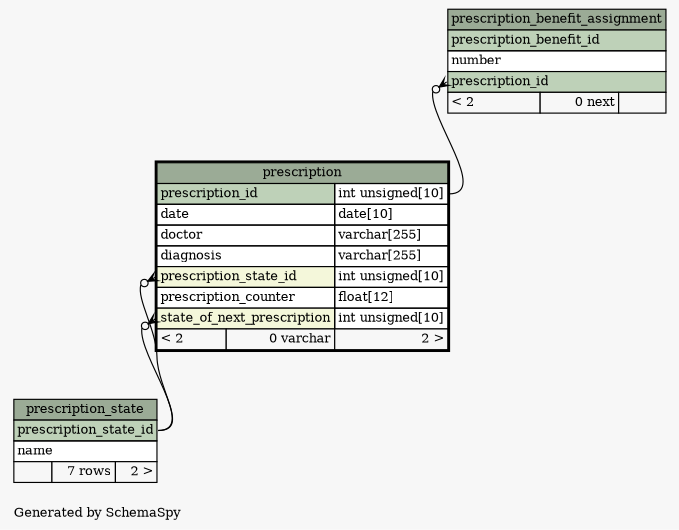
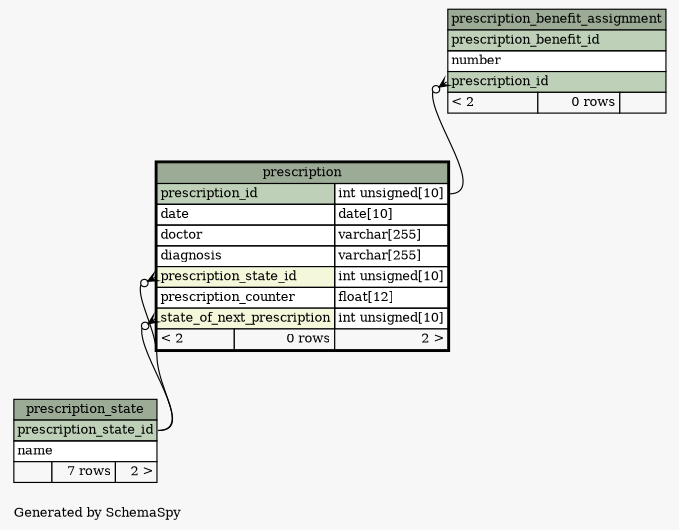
node "prescription_benefit_assignment": text "0 next" -> "0 rows"
node "prescription": text "0 varchar" -> "0 rows"
